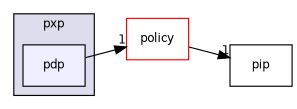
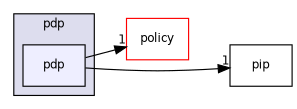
cluster "pxp": label "pxp" -> "pdp"
edge "policy" -> "pip": now "pdp" -> "pip"
